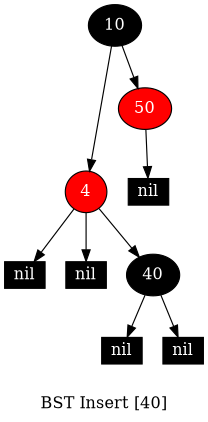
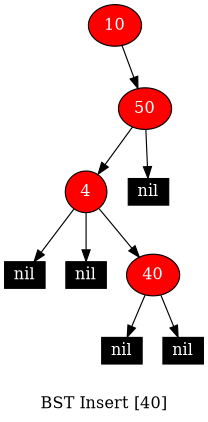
node "10": fillcolor black -> red
edge "10" -> "4": now "50" -> "4"
node "40": fillcolor black -> red
